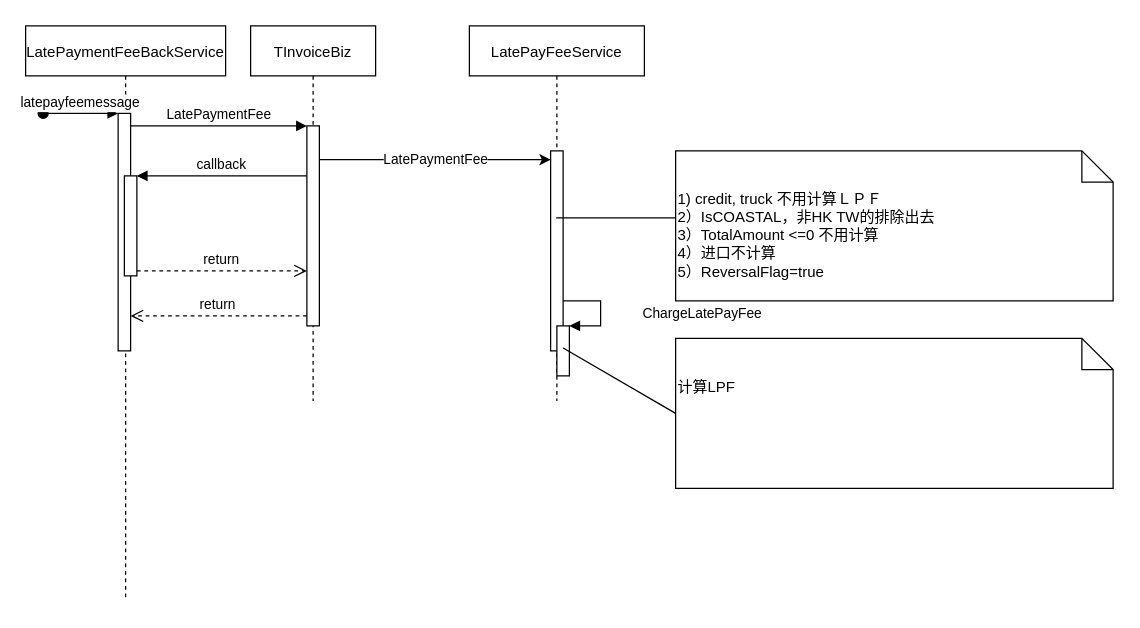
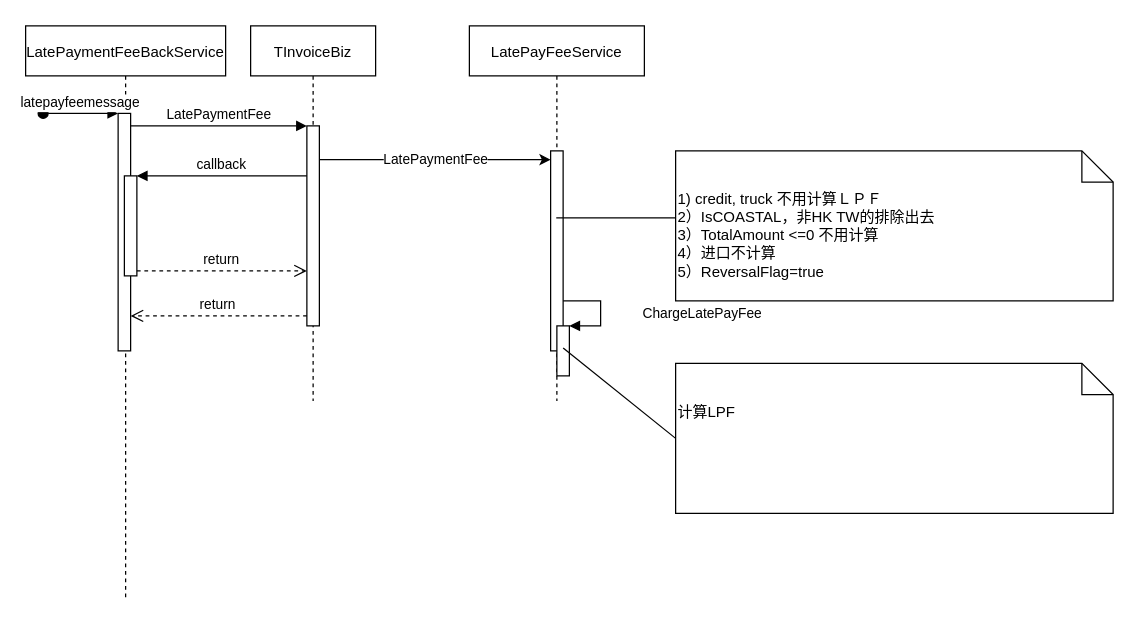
node "计算LPF": moved (894, 413) -> (894, 438)
